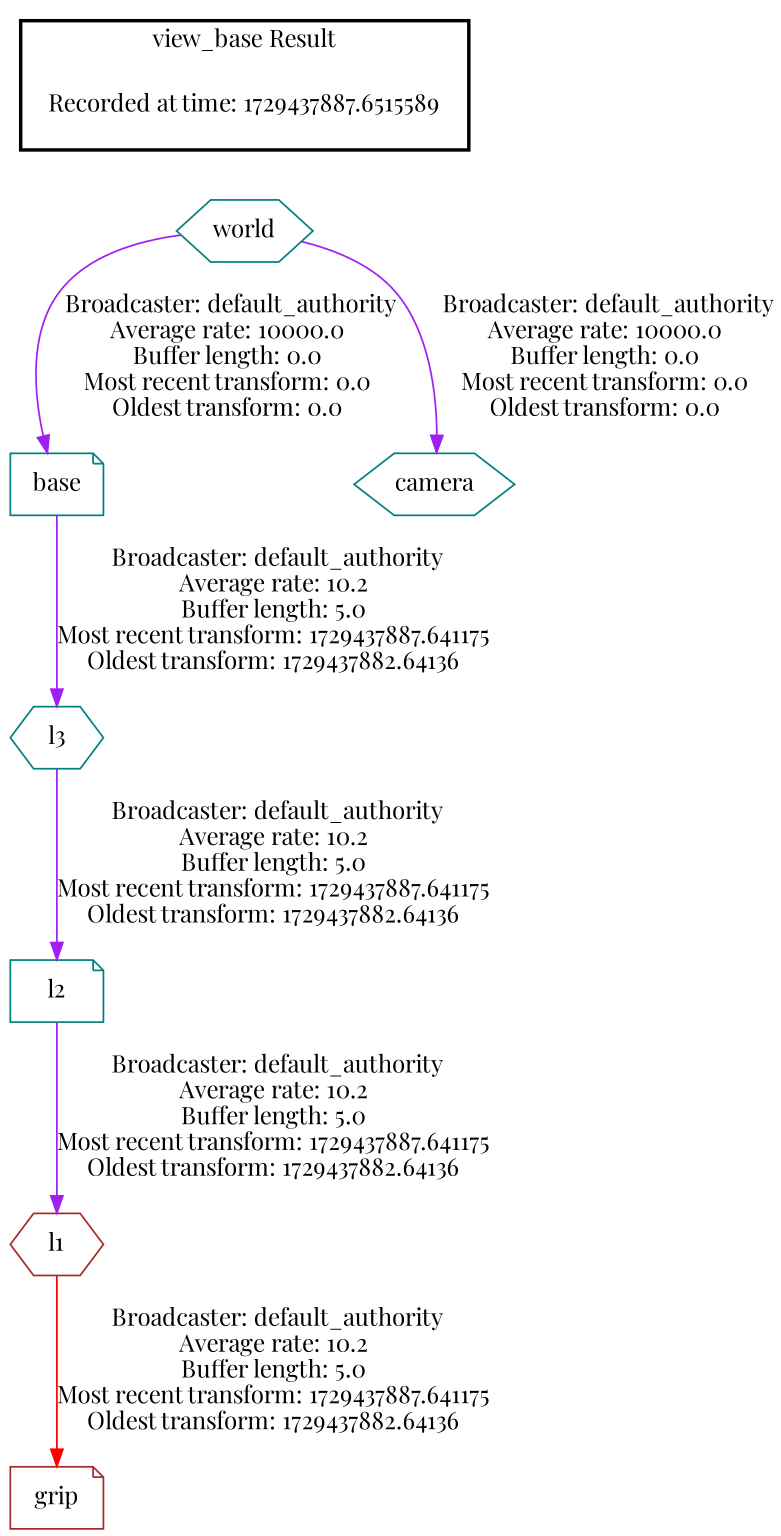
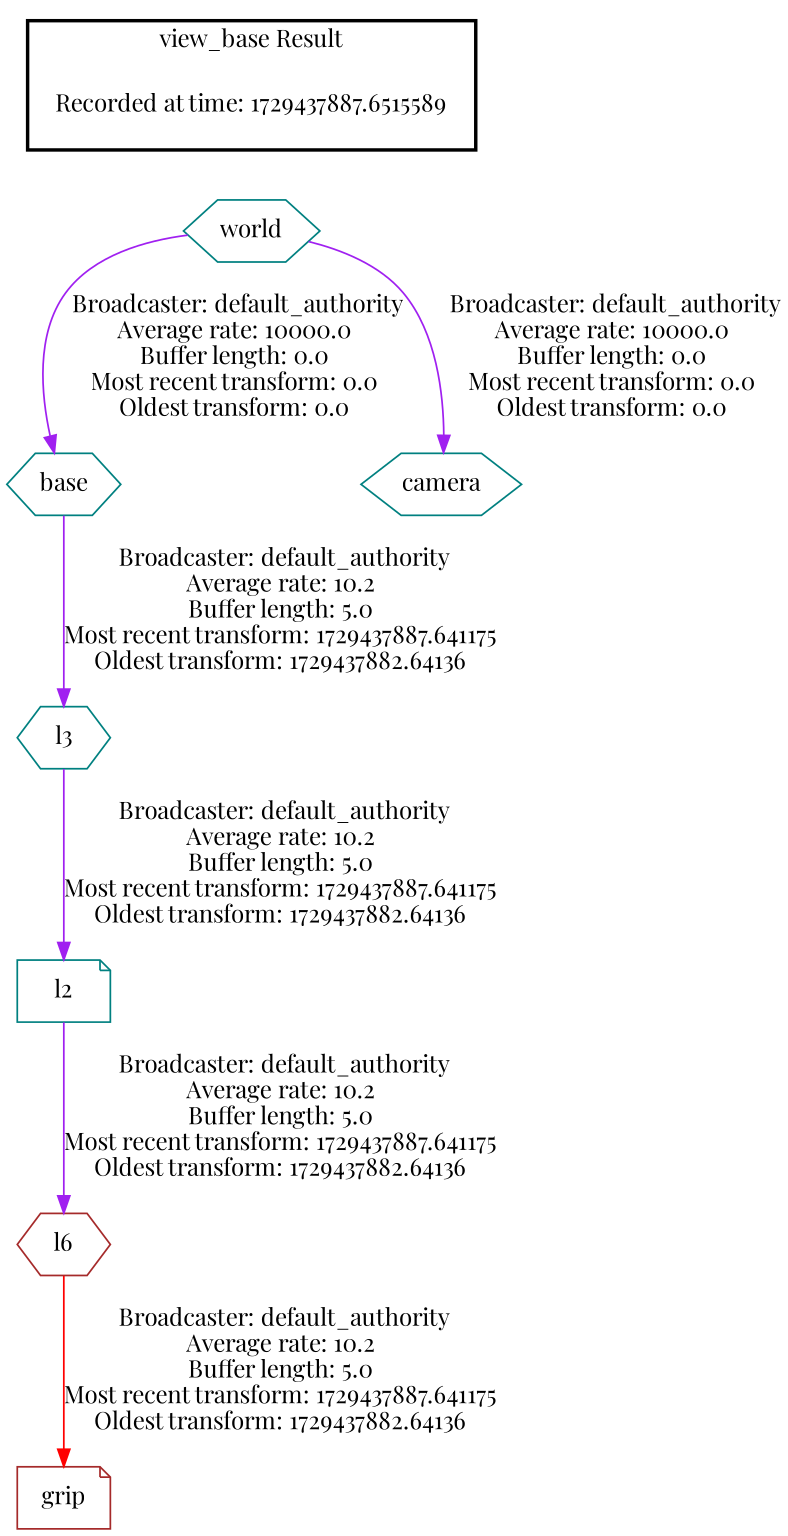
node "base": shape note -> hexagon
node "l1": label "l1" -> "l6"
